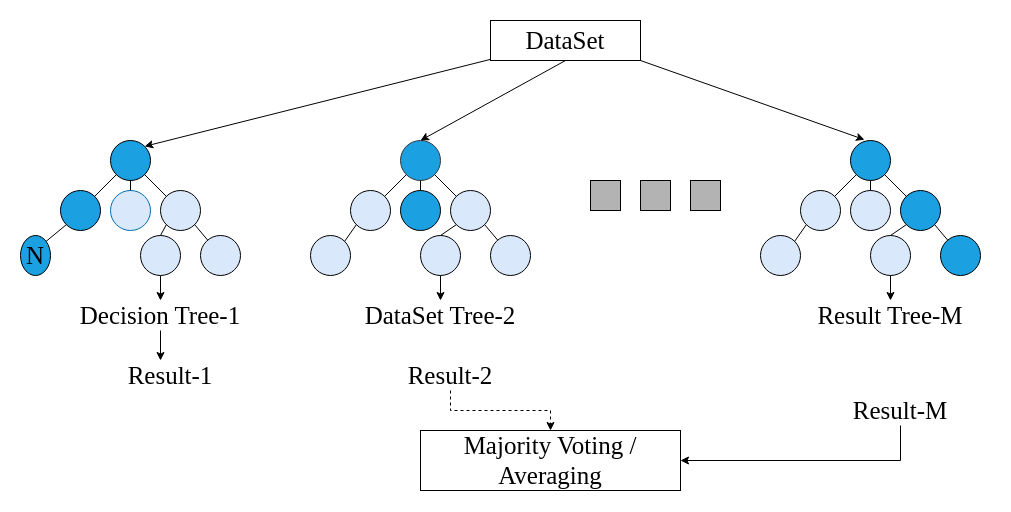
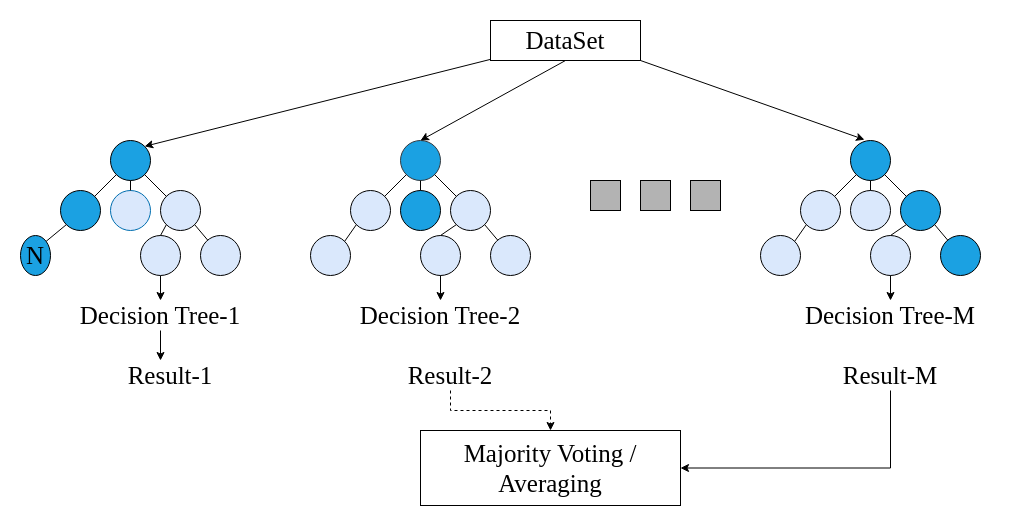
node "DataSet Tree-2": label "DataSet Tree-2" -> "Decision Tree-2"
node "Result Tree-M": label "Result Tree-M" -> "Decision Tree-M"
node "Result-M": moved (901, 411) -> (891, 376)
node "Majority Voting / Averaging": size 260x60 -> 260x75
